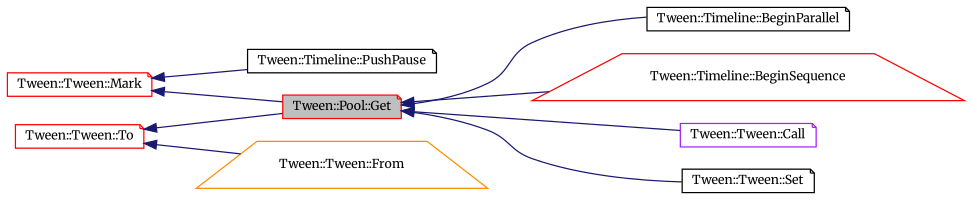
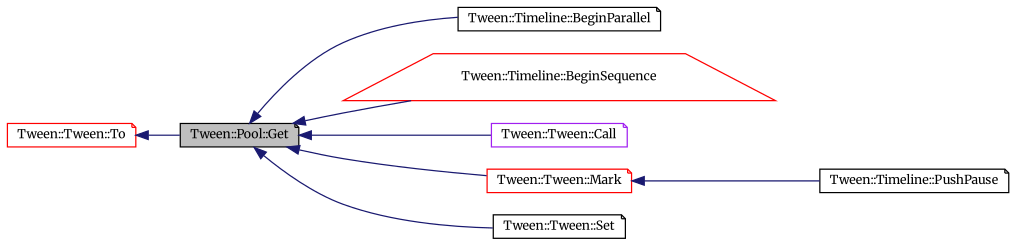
edge "Tween::Pool::Get" -> "Tween::Tween::Mark": reversed
node "Tween::Pool::Get": color red -> black
node "Tween::Tween::From": removed
